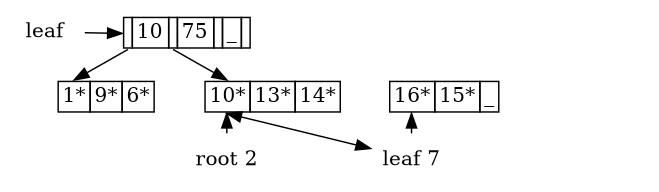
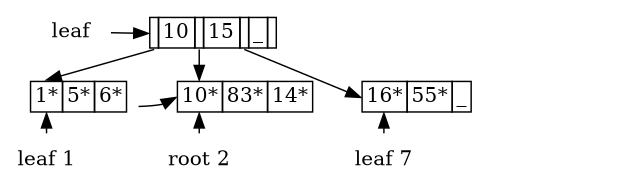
node "10": text "75" -> "15"
edge "10" -> "16*": added
node "1*": text "9*" -> "5*"
node "10*": text "13*" -> "83*"
node "16*": text "15*" -> "55*"
edge "10*" -- "leaf 7": now "10*" -- "1*"
node "leaf 1": added
